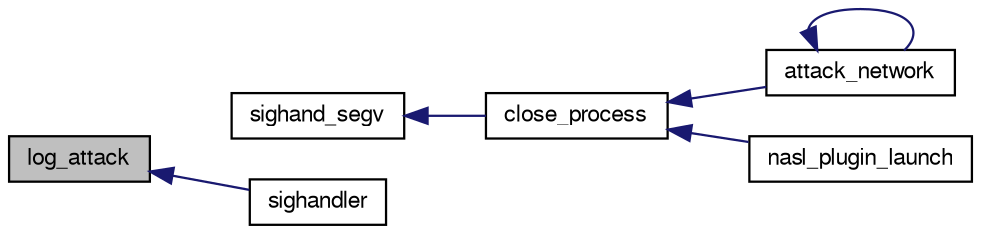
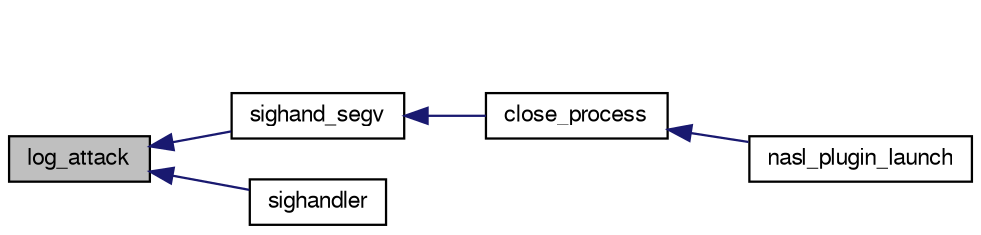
node "attack_network": removed
edge "sighand_segv" -> "log_attack": added
